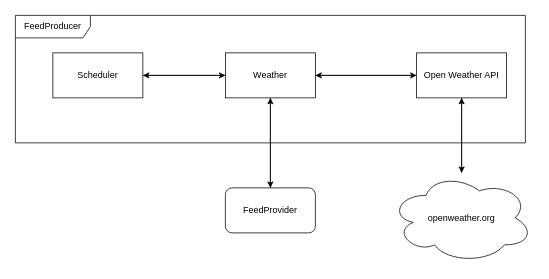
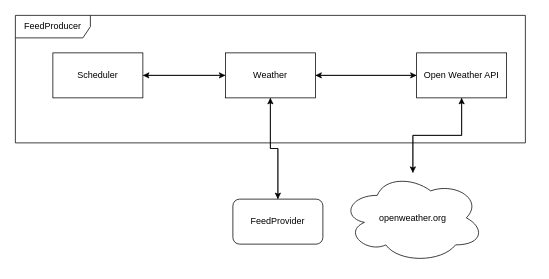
node "FeedProvider": moved (270, 210) -> (278, 222)
node "openweather.org": moved (462, 218) -> (413, 218)
